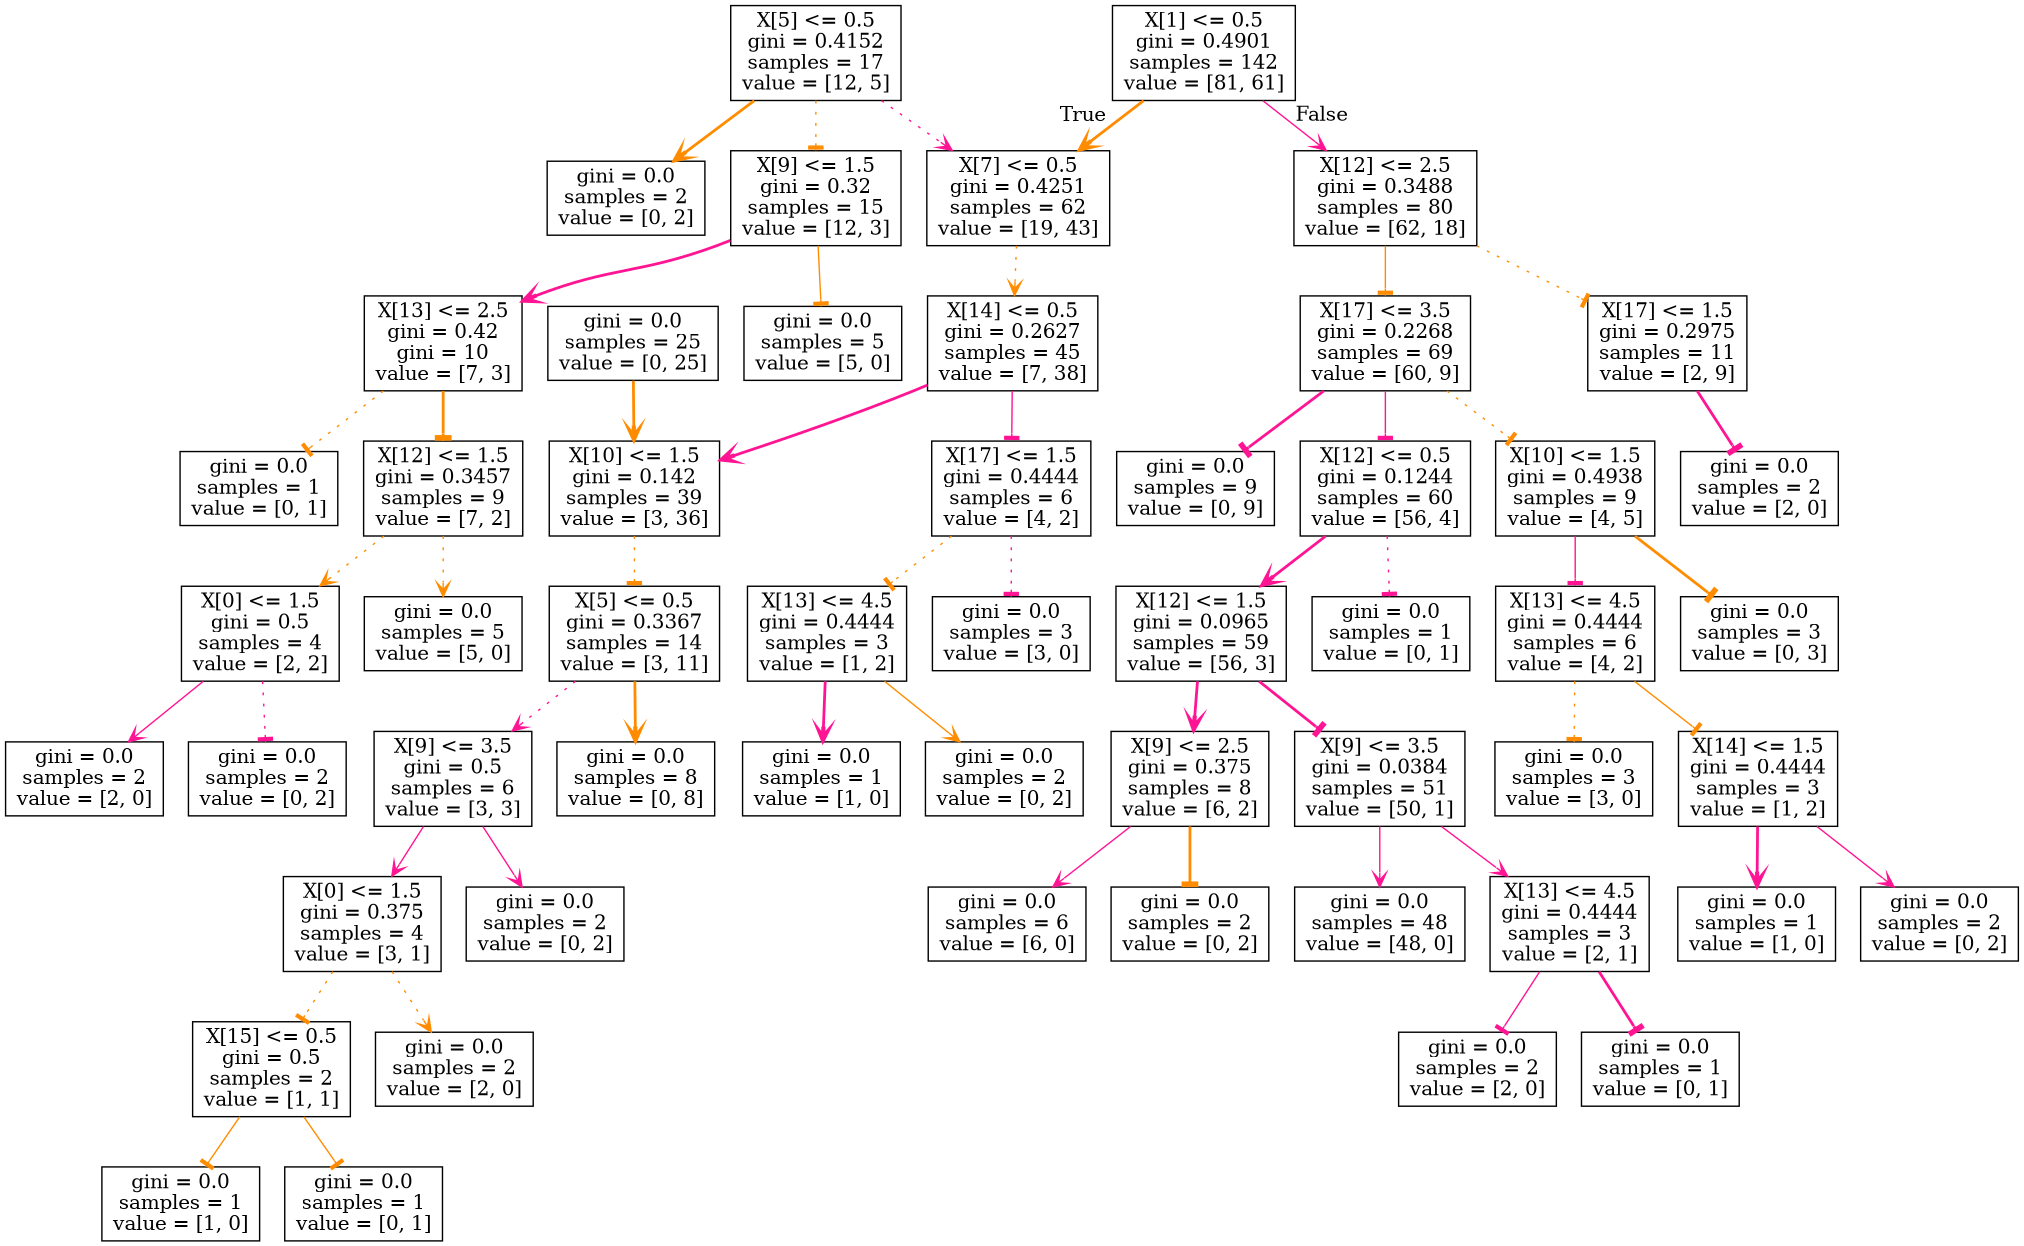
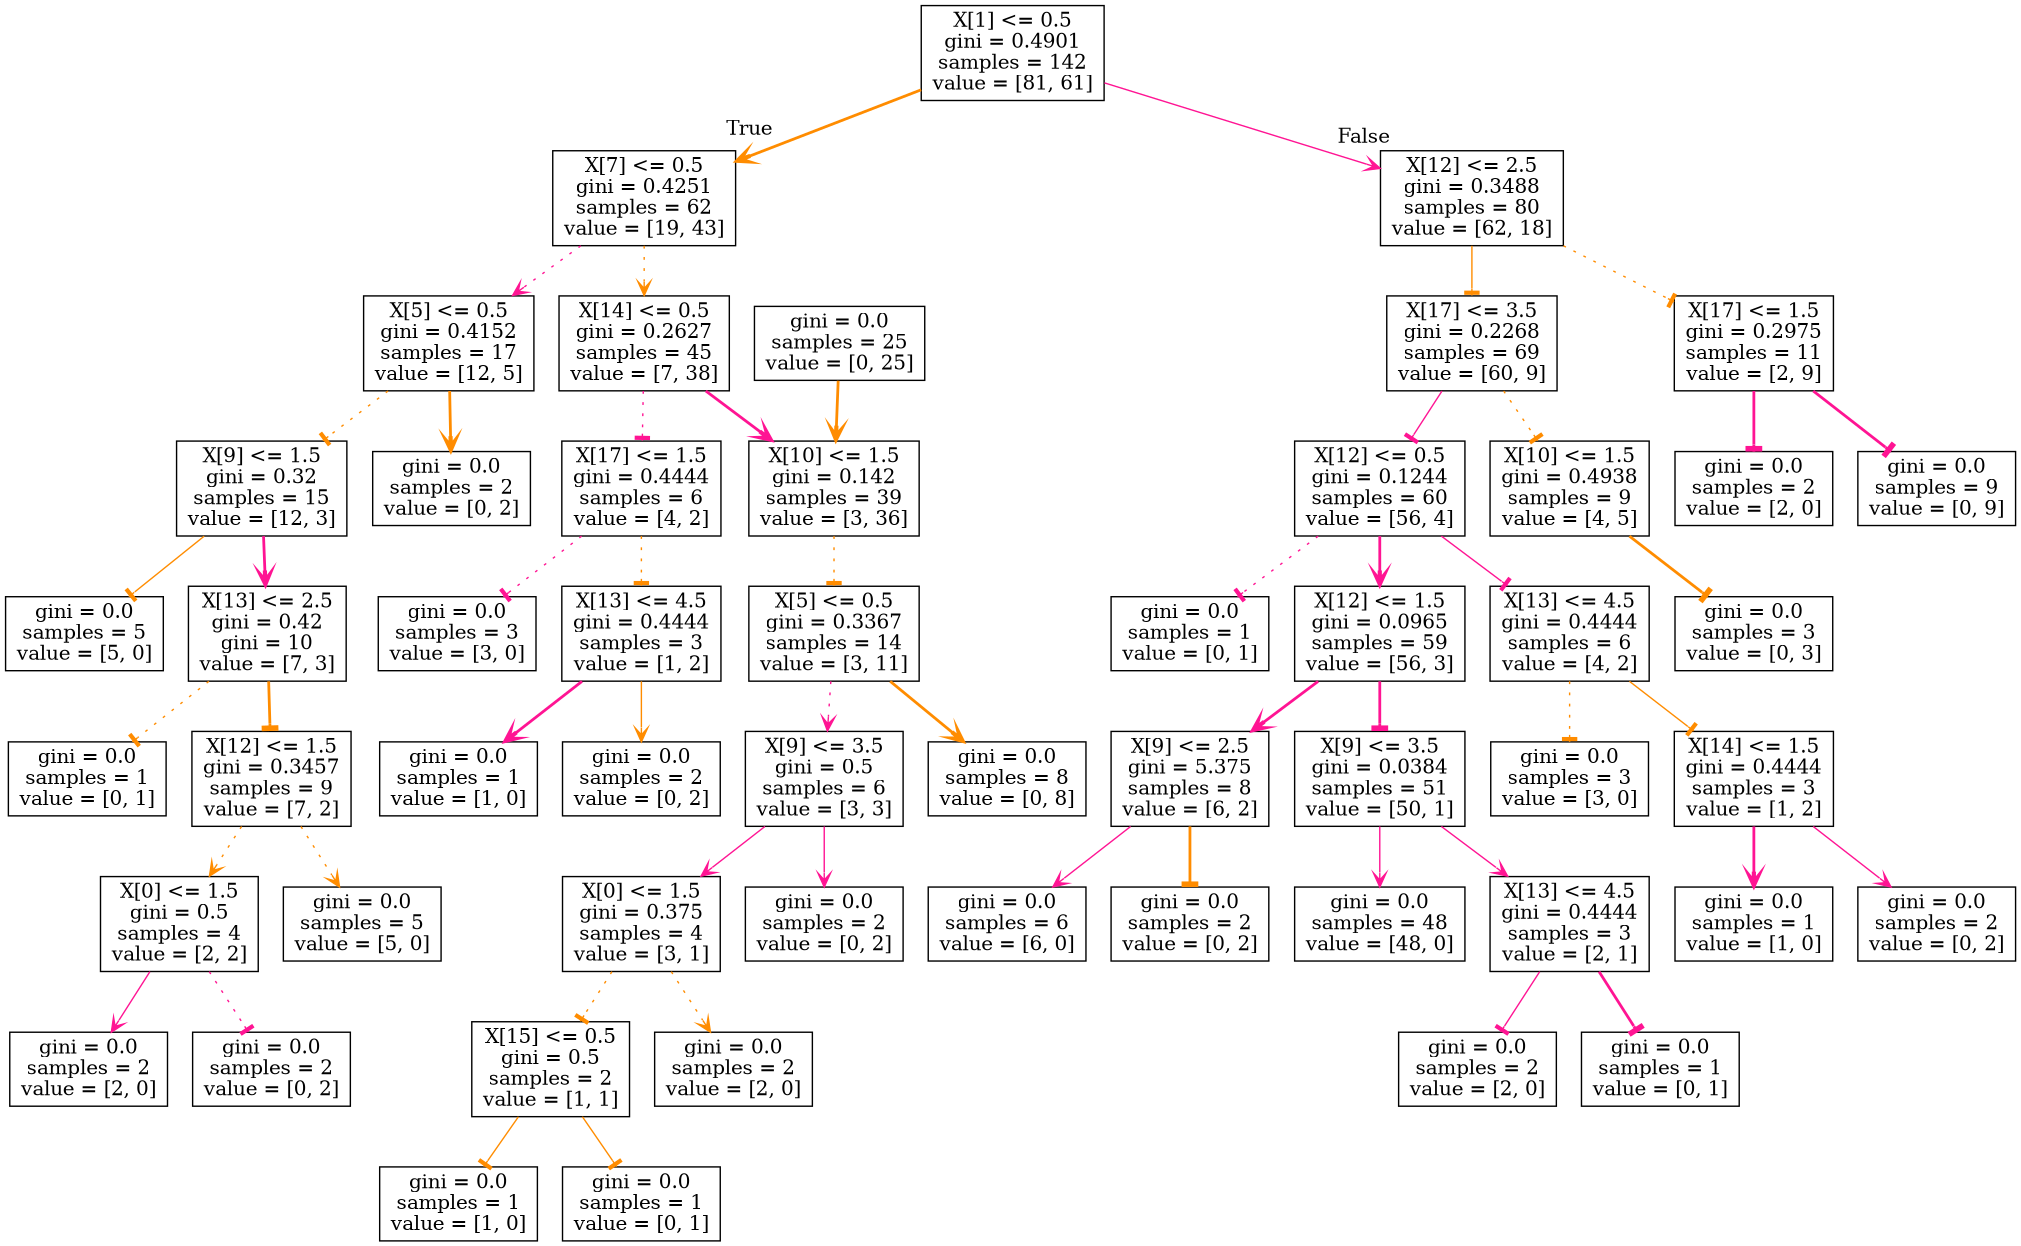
edge "X[5] <= 0.5 gini = 0.4152 samples = 17 value = [12, 5]" -> "X[7] <= 0.5 gini = 0.4251 samples = 62 value = [19, 43]": reversed
edge "X[14] <= 0.5 gini = 0.2627 samples = 45 value = [7, 38]" -> "X[17] <= 1.5 gini = 0.4444 samples = 6 value = [4, 2]": style solid -> dotted
edge "X[17] <= 3.5 gini = 0.2268 samples = 69 value = [60, 9]" -> "gini = 0.0 samples = 9 value = [0, 9]": now "X[17] <= 1.5 gini = 0.2975 samples = 11 value = [2, 9]" -> "gini = 0.0 samples = 9 value = [0, 9]"
edge "X[10] <= 1.5 gini = 0.4938 samples = 9 value = [4, 5]" -> "X[13] <= 4.5 gini = 0.4444 samples = 6 value = [4, 2]": now "X[12] <= 0.5 gini = 0.1244 samples = 60 value = [56, 4]" -> "X[13] <= 4.5 gini = 0.4444 samples = 6 value = [4, 2]"
node "X[9] <= 2.5 gini = 0.375 samples = 8 value = [6, 2]": label "X[9] <= 2.5 gini = 0.375 samples = 8 value = [6, 2]" -> "X[9] <= 2.5 gini = 5.375 samples = 8 value = [6, 2]"
